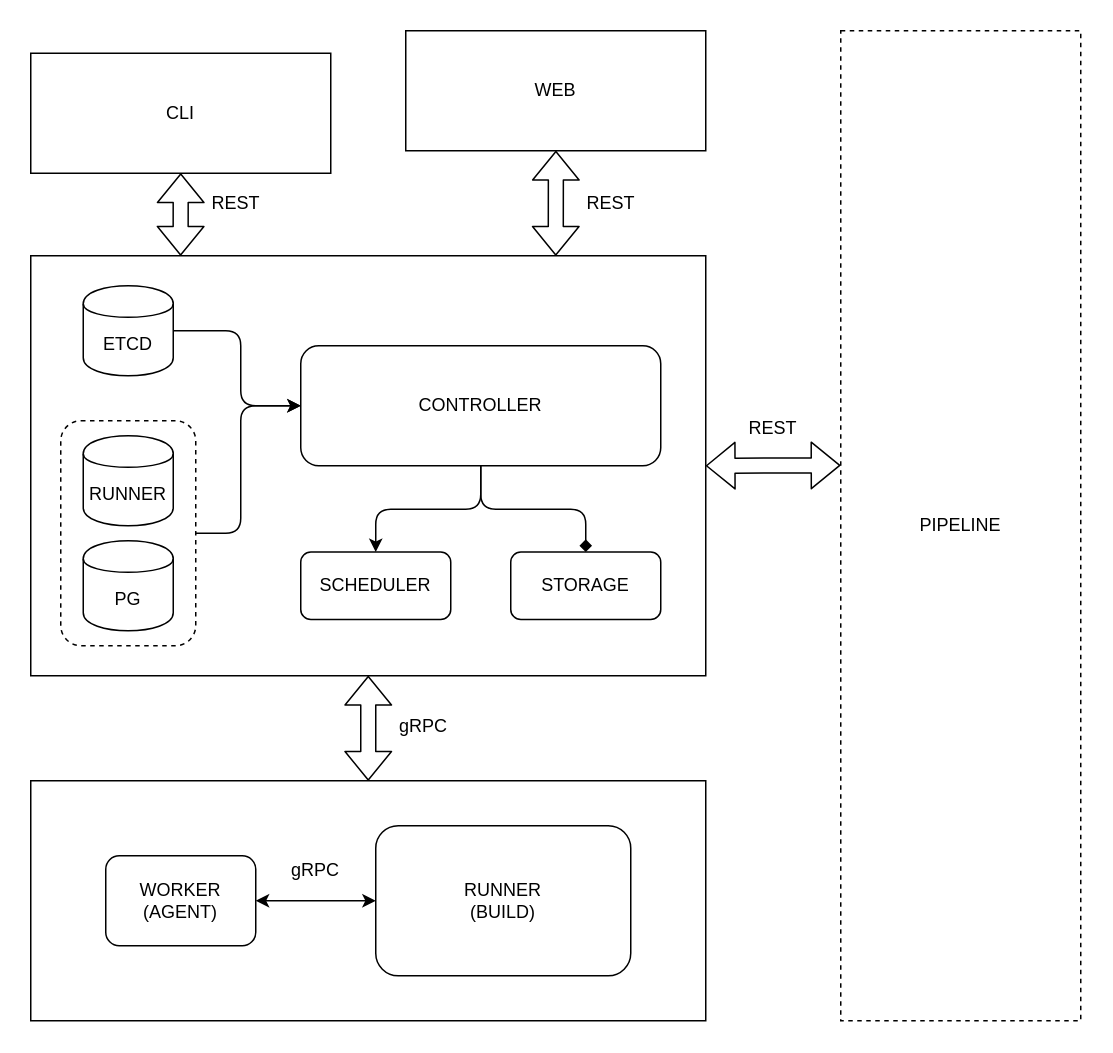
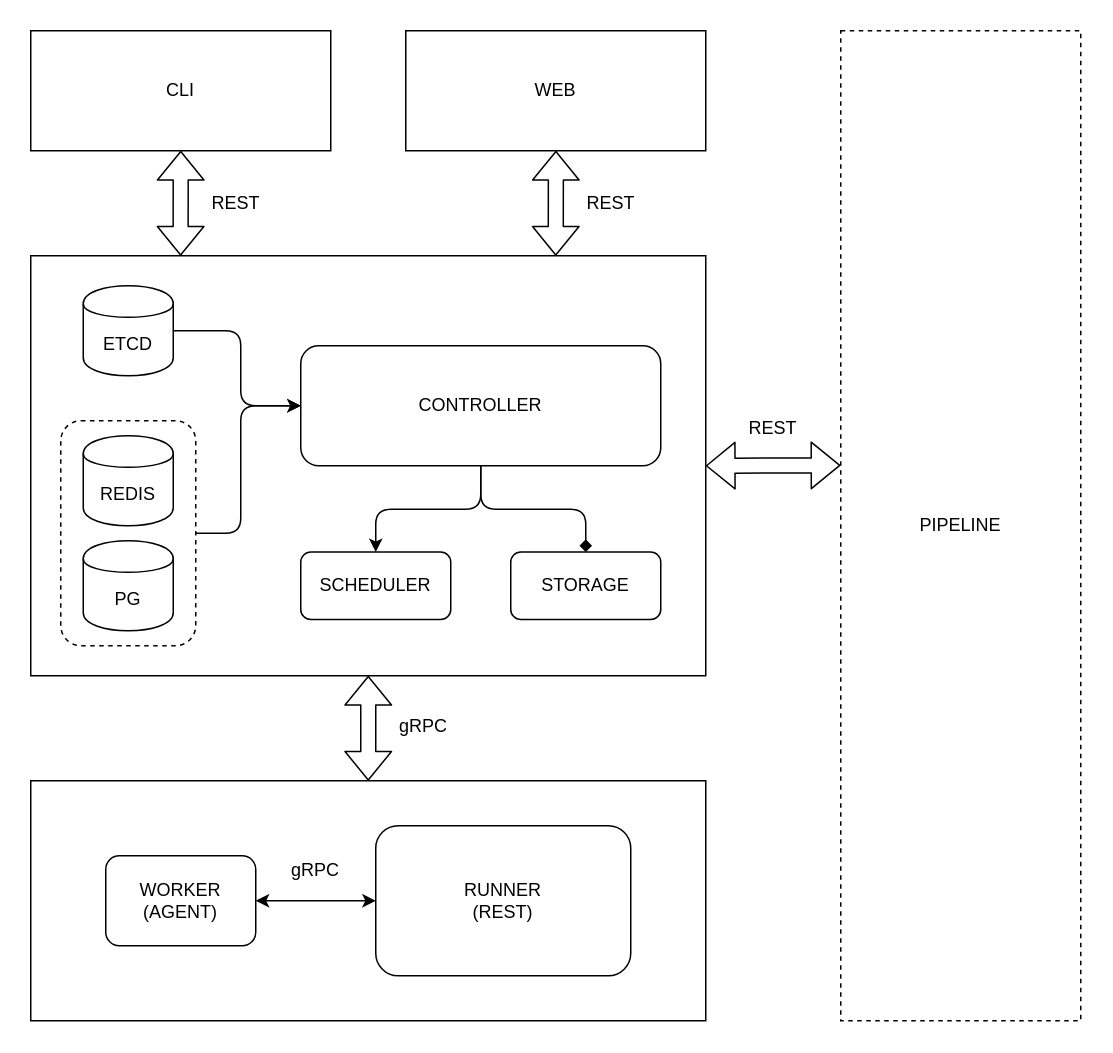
node "CLI": moved (181, 113) -> (181, 91)
node "RUNNER": label "RUNNER" -> "REDIS"
node "RUNNER (BUILD)": label "RUNNER (BUILD)" -> "RUNNER (REST)"
